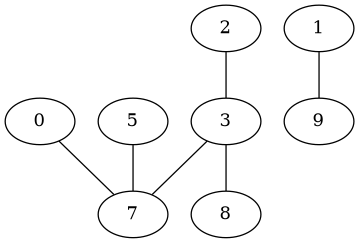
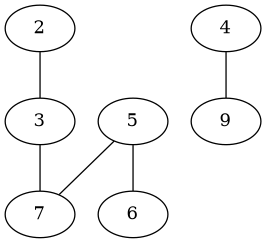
node "1": label "1" -> "4"
node "0": removed
node "6": added
node "8": removed
